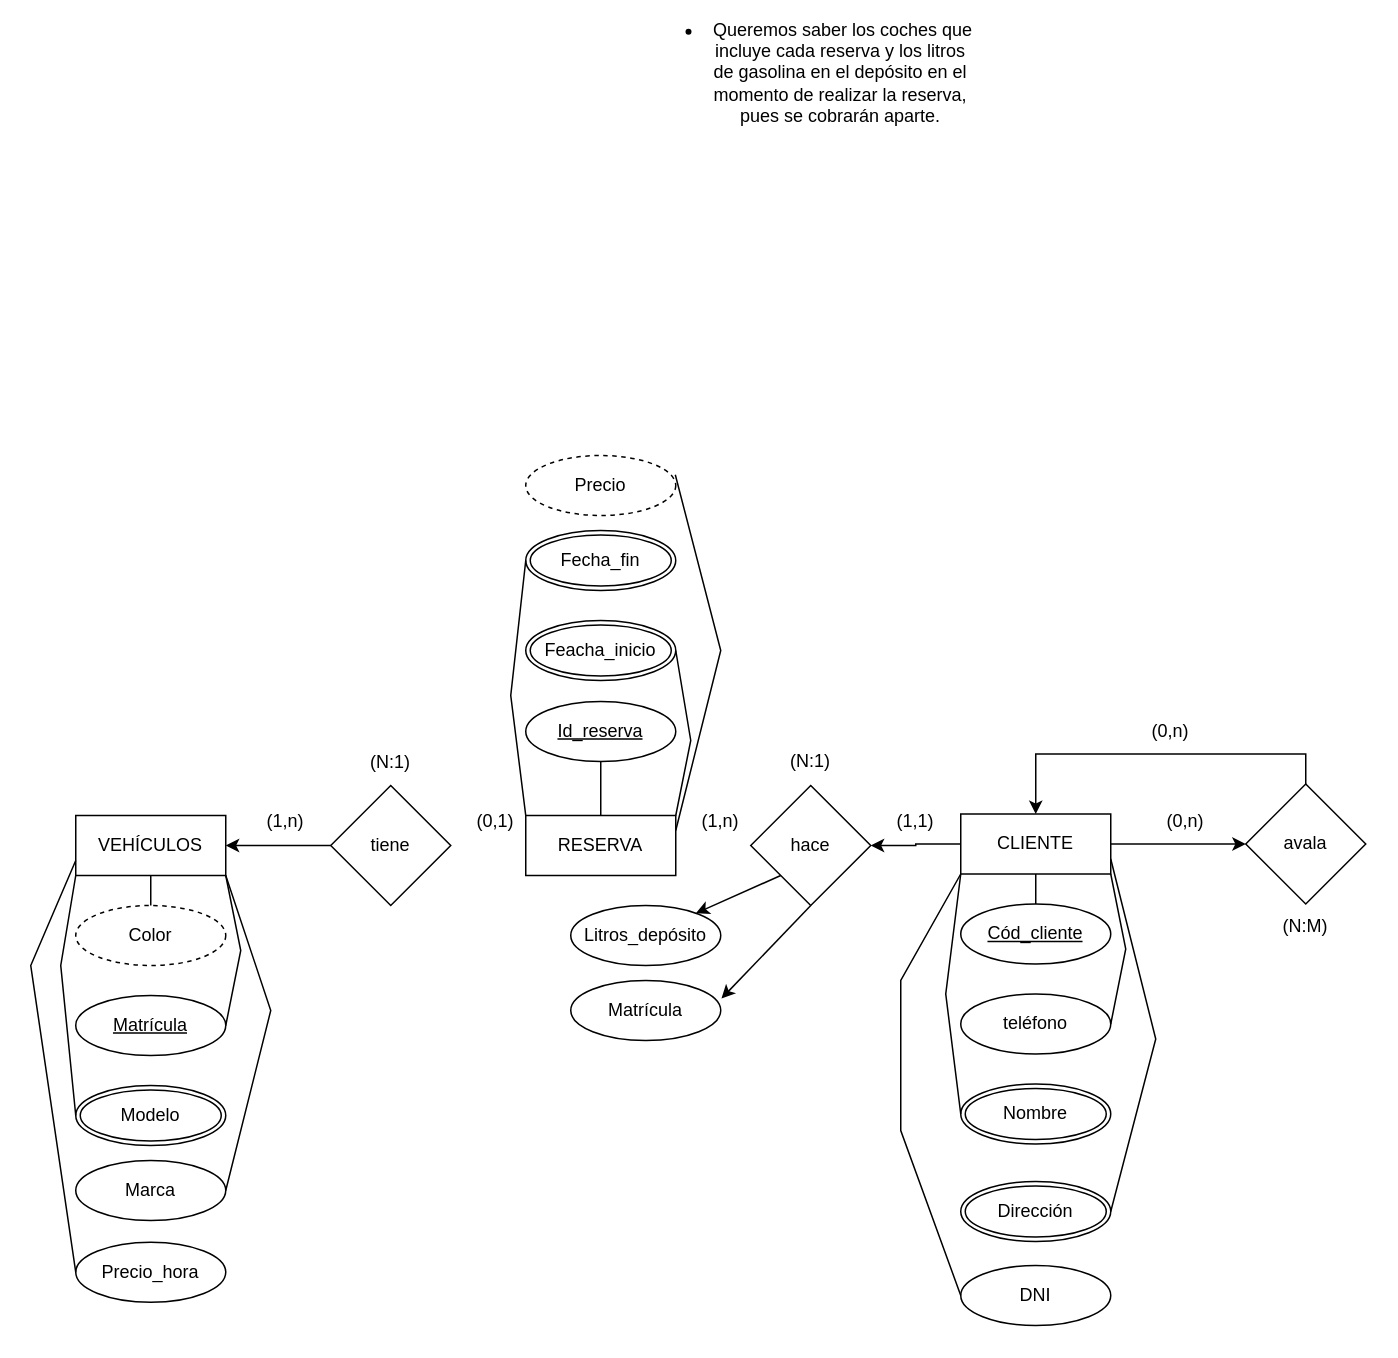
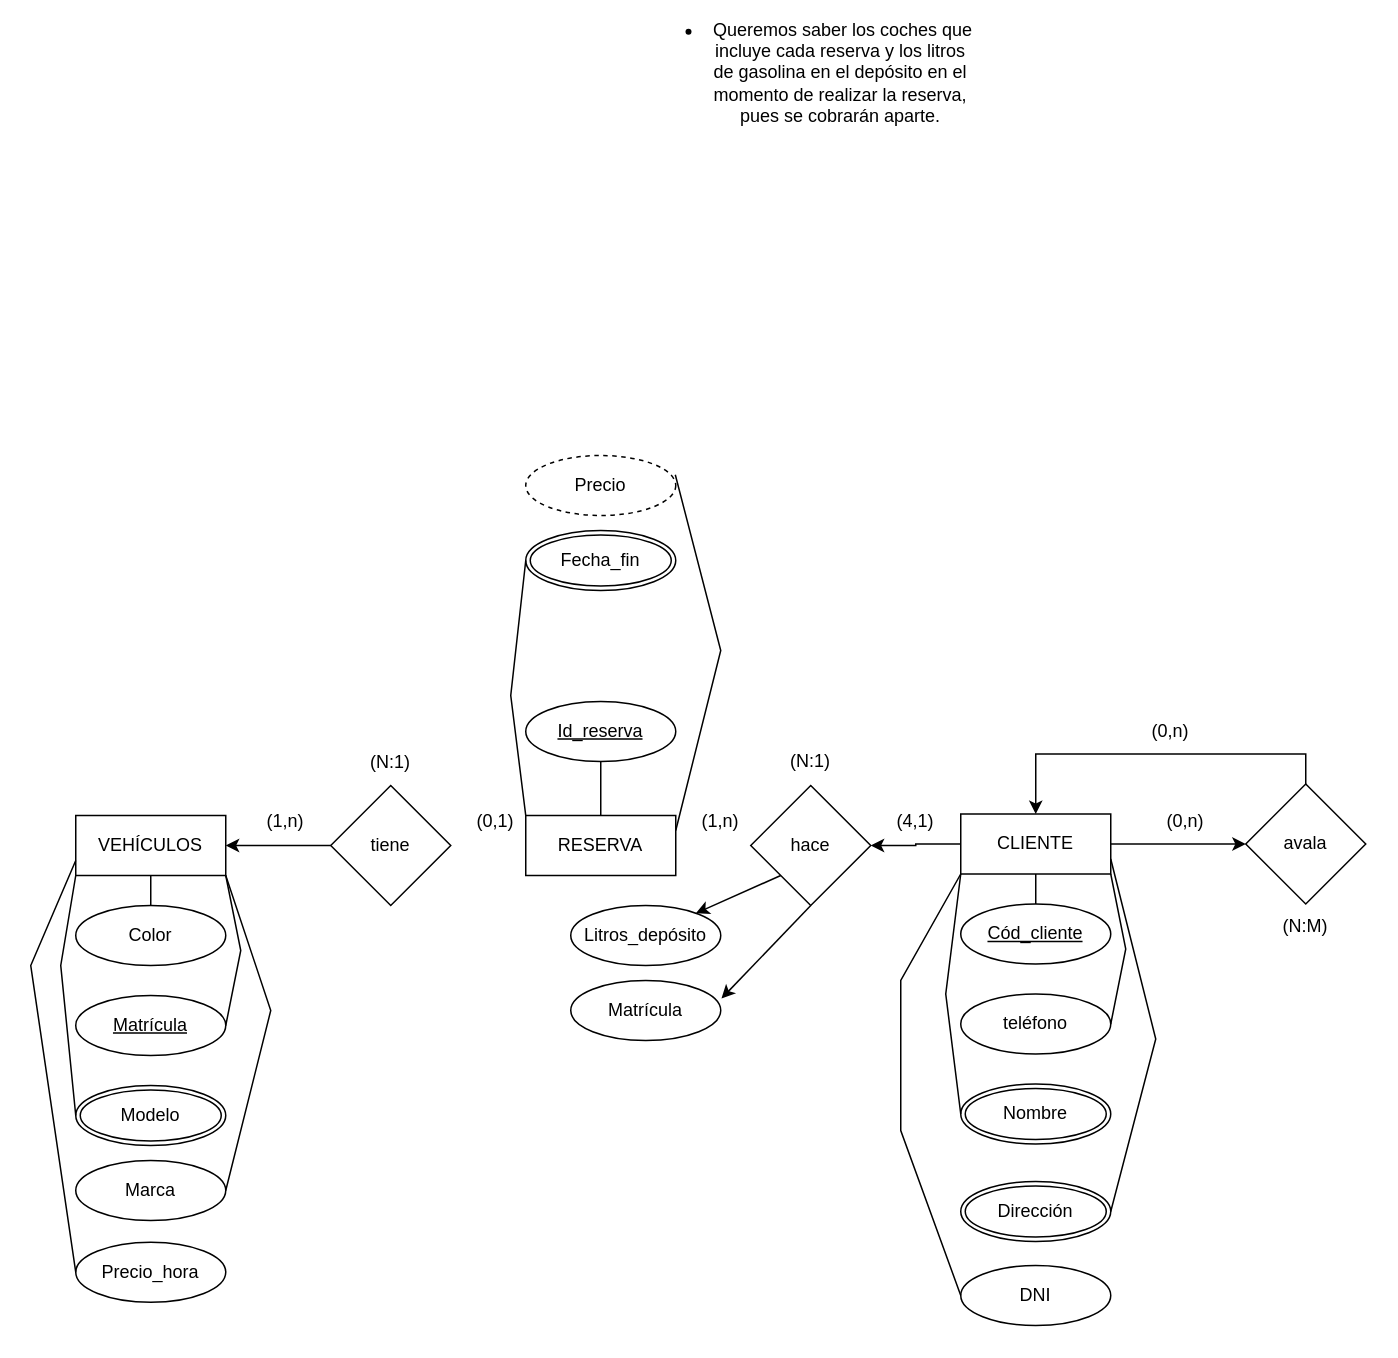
node "Feacha_inicio": removed
edge "Feacha_inicio" -- "RESERVA": removed
node "(1,1)": label "(1,1)" -> "(4,1)"
node "Color": style dashed -> solid
